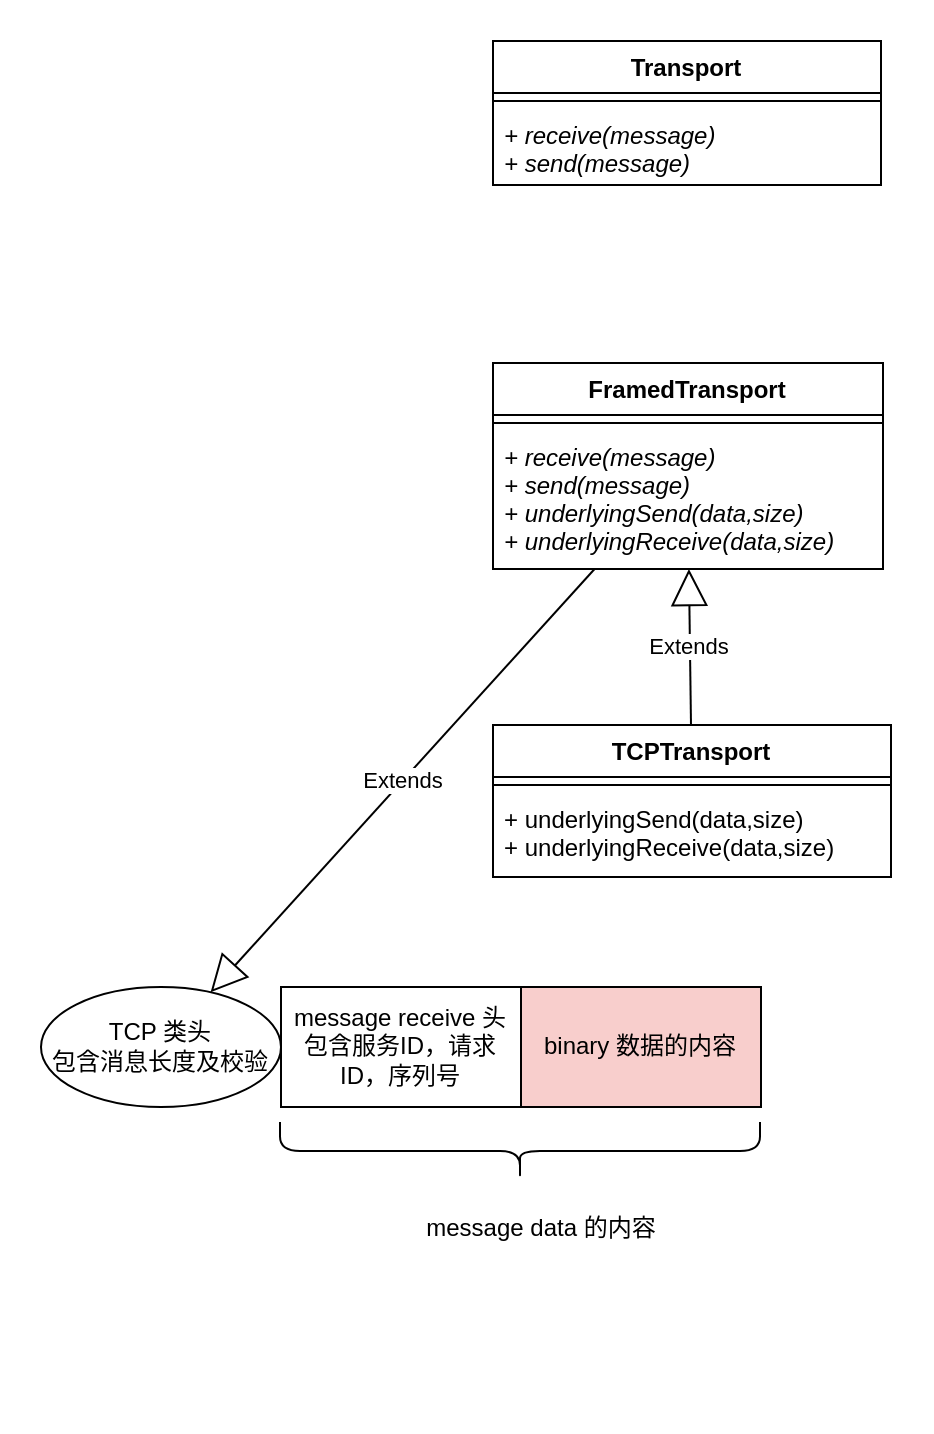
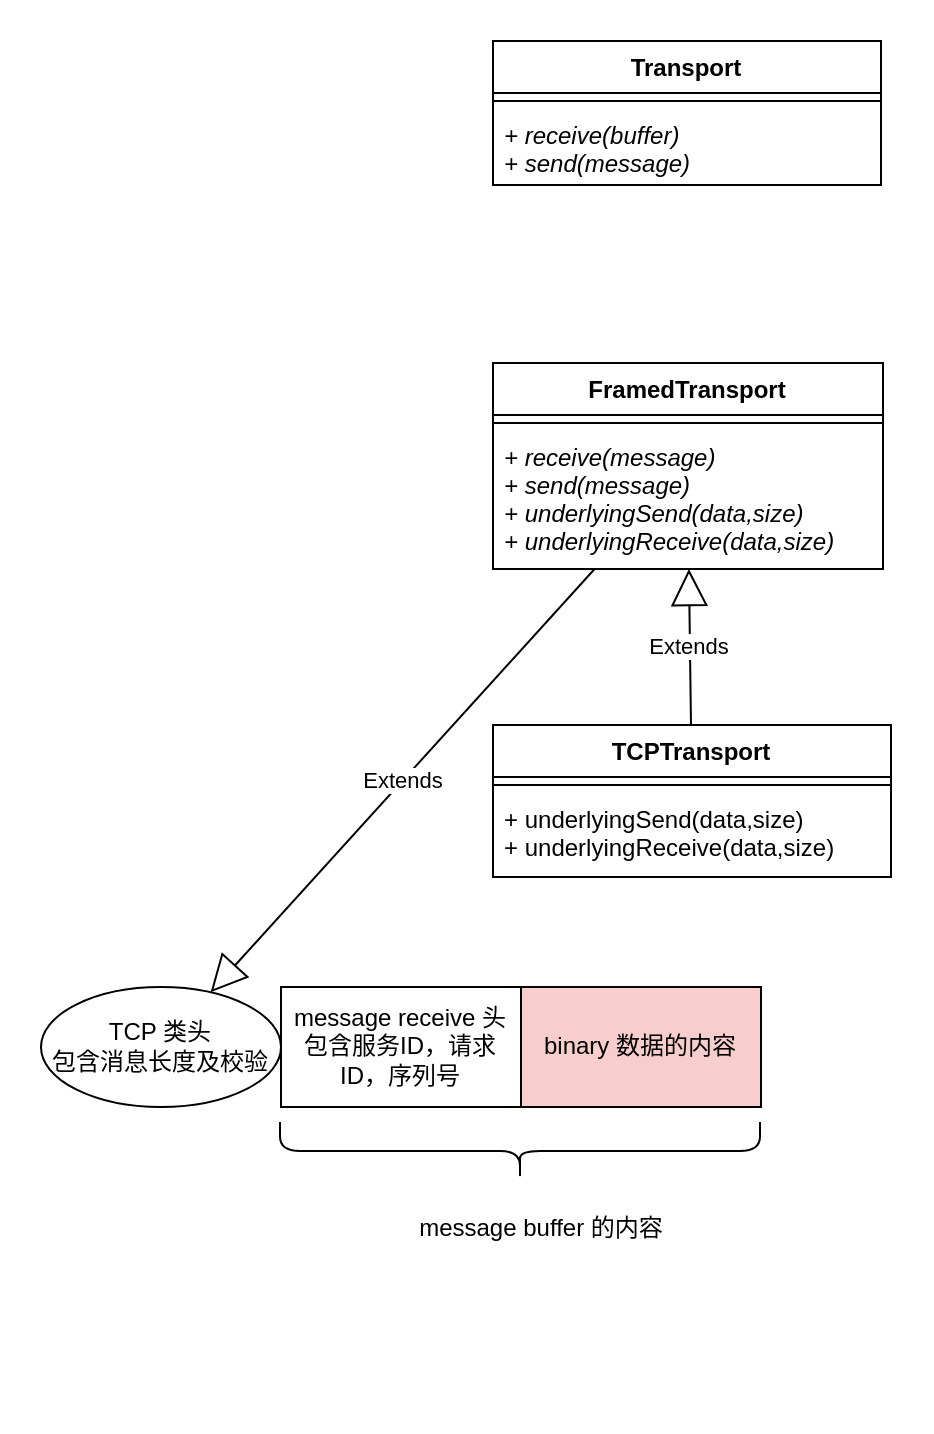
node "+ receive(message) + send(message)": label "+ receive(message) + send(message)" -> "+ receive(buffer) + send(message)"
node "message data 的内容": label "message data 的内容" -> "message buffer 的内容"
